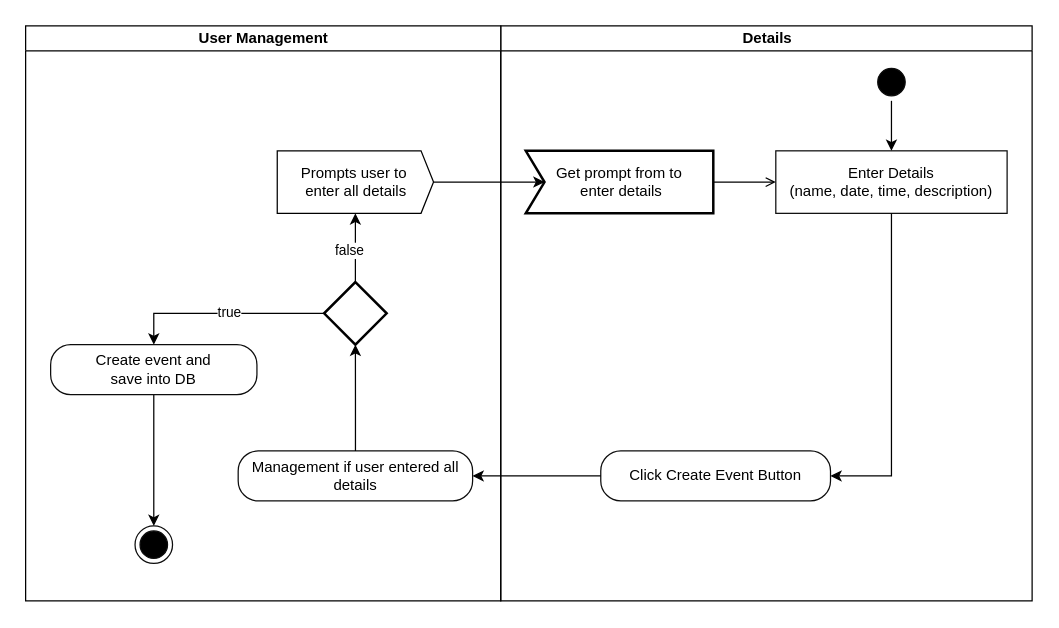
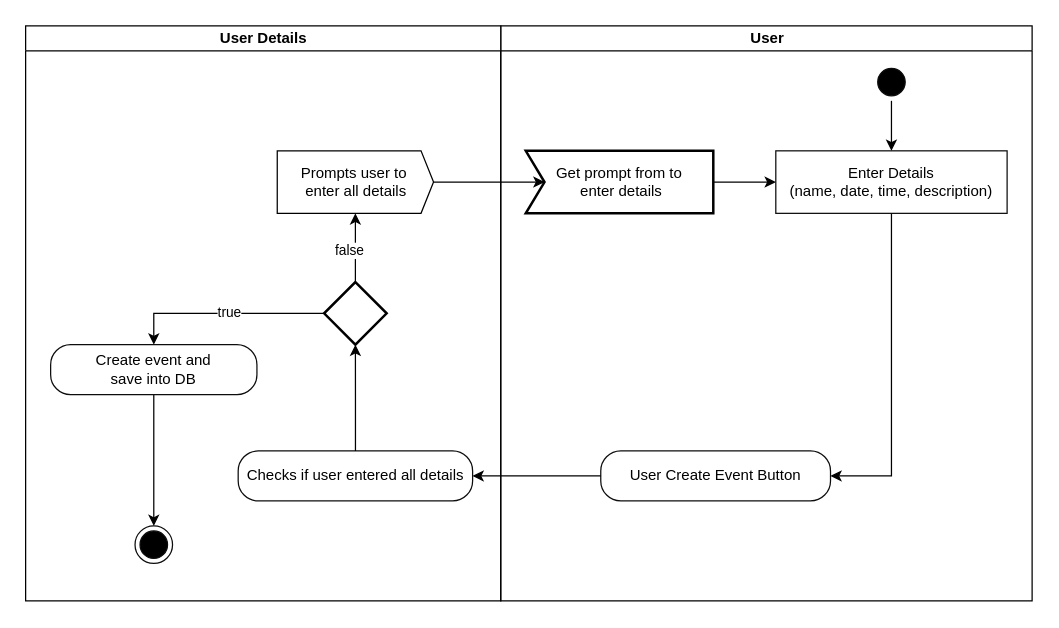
node "User Management": label "User Management" -> "User Details"
node "Details": label "Details" -> "User"
edge "Get prompt from to enter details" -> "Enter Details (name, date, time, description)": arrowhead open -> classic
node "Management if user entered all details": label "Management if user entered all details" -> "Checks if user entered all details"
node "Click Create Event Button": label "Click Create Event Button" -> "User Create Event Button"
